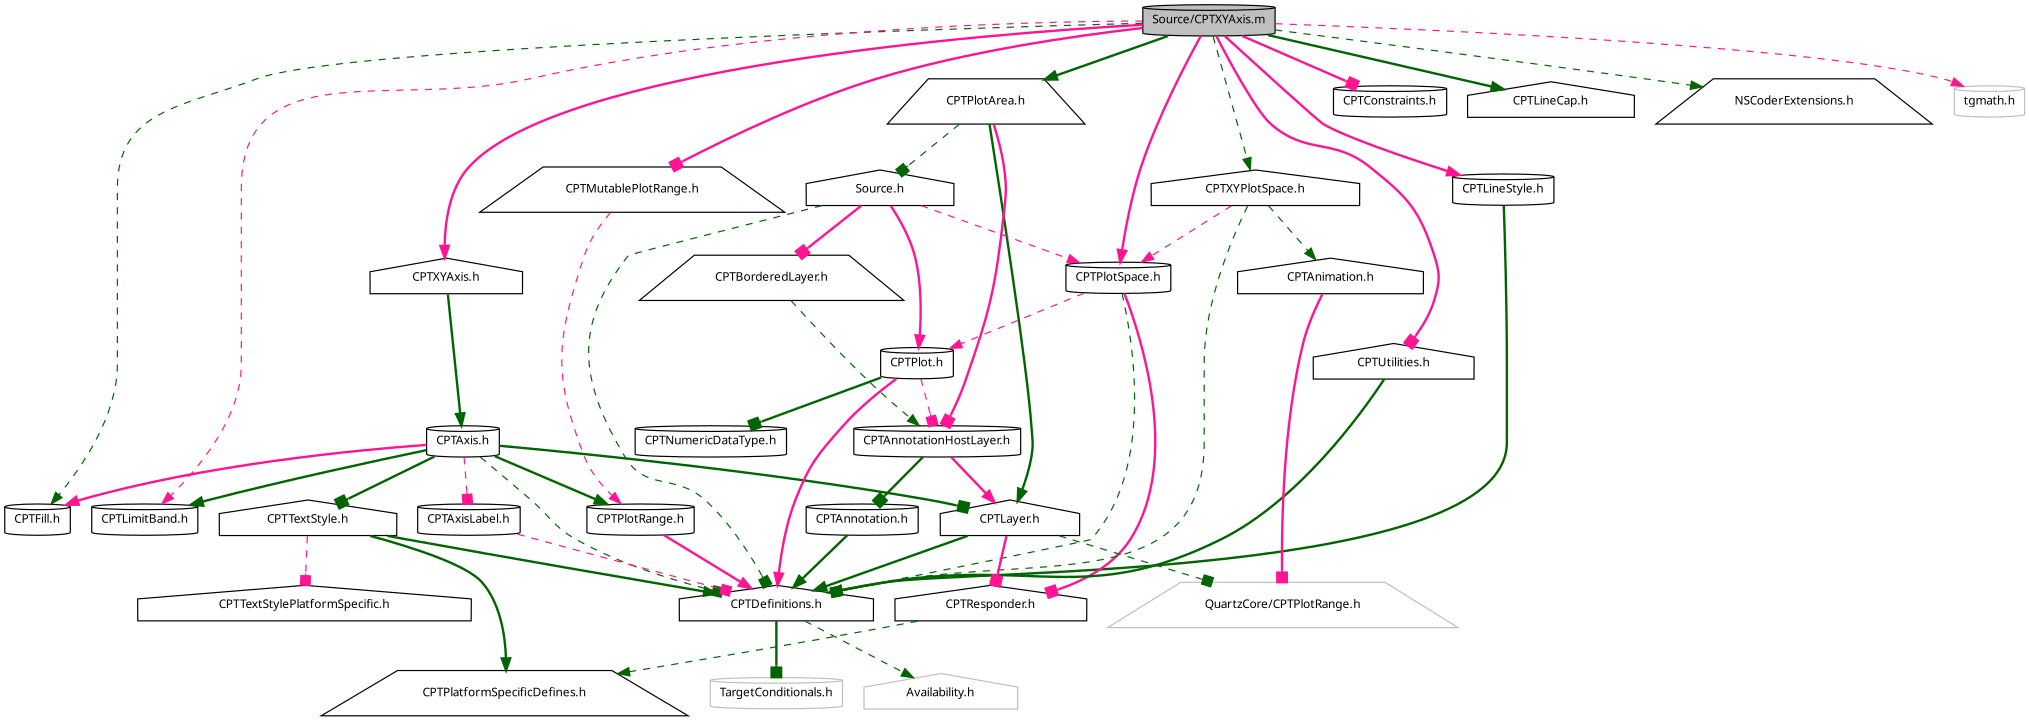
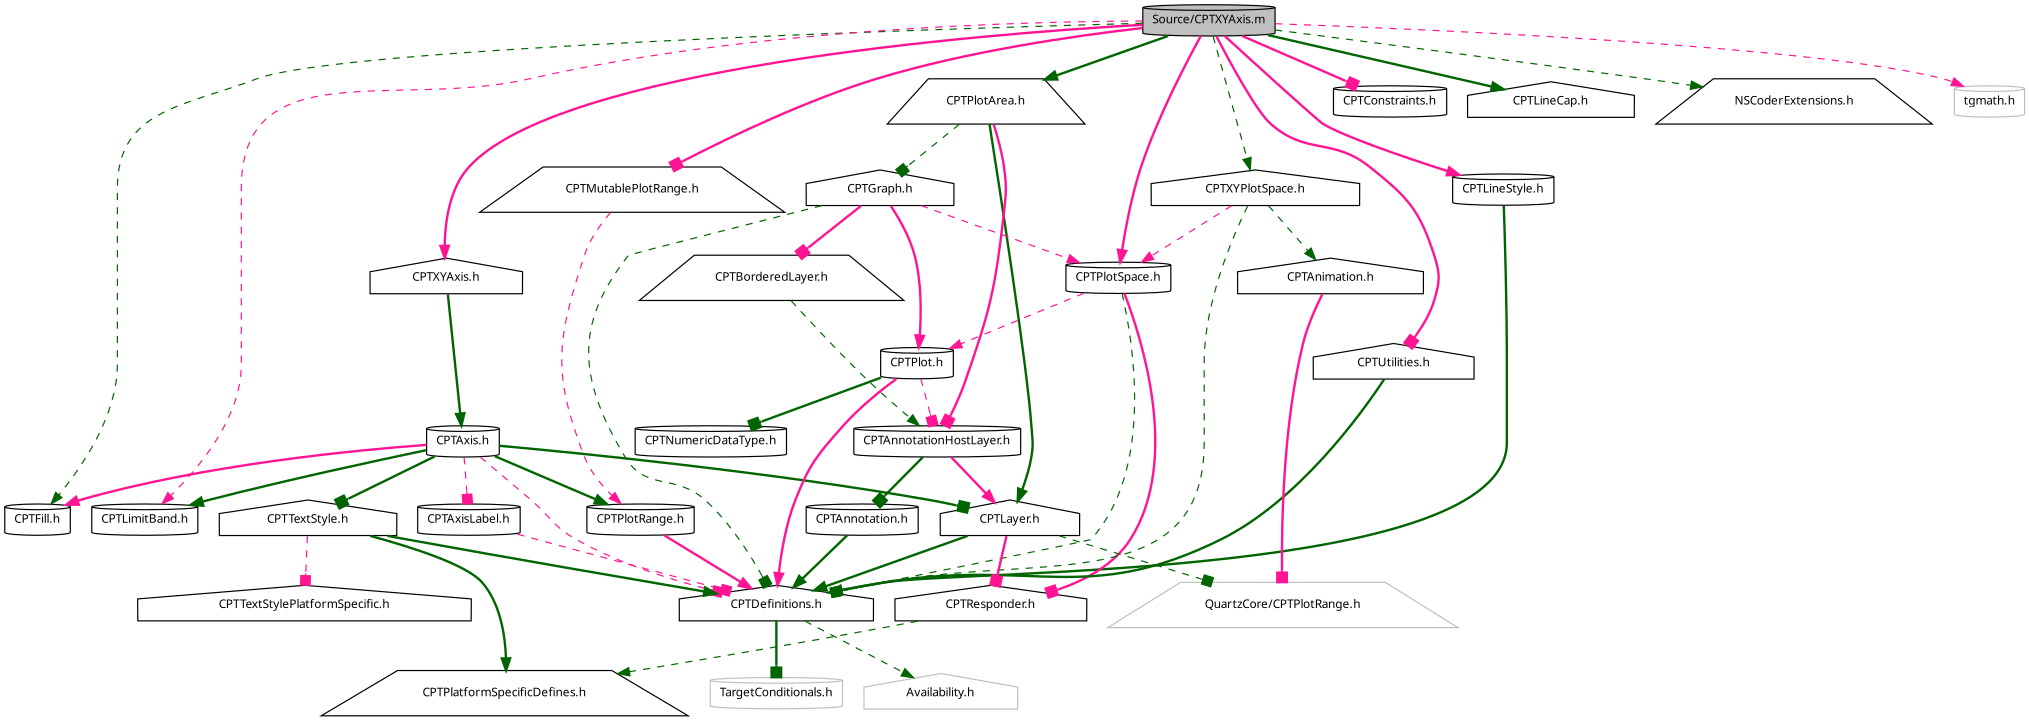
node "Source.h": label "Source.h" -> "CPTGraph.h"
edge "CPTAxis.h" -> "CPTDefinitions.h": color darkgreen -> deeppink
